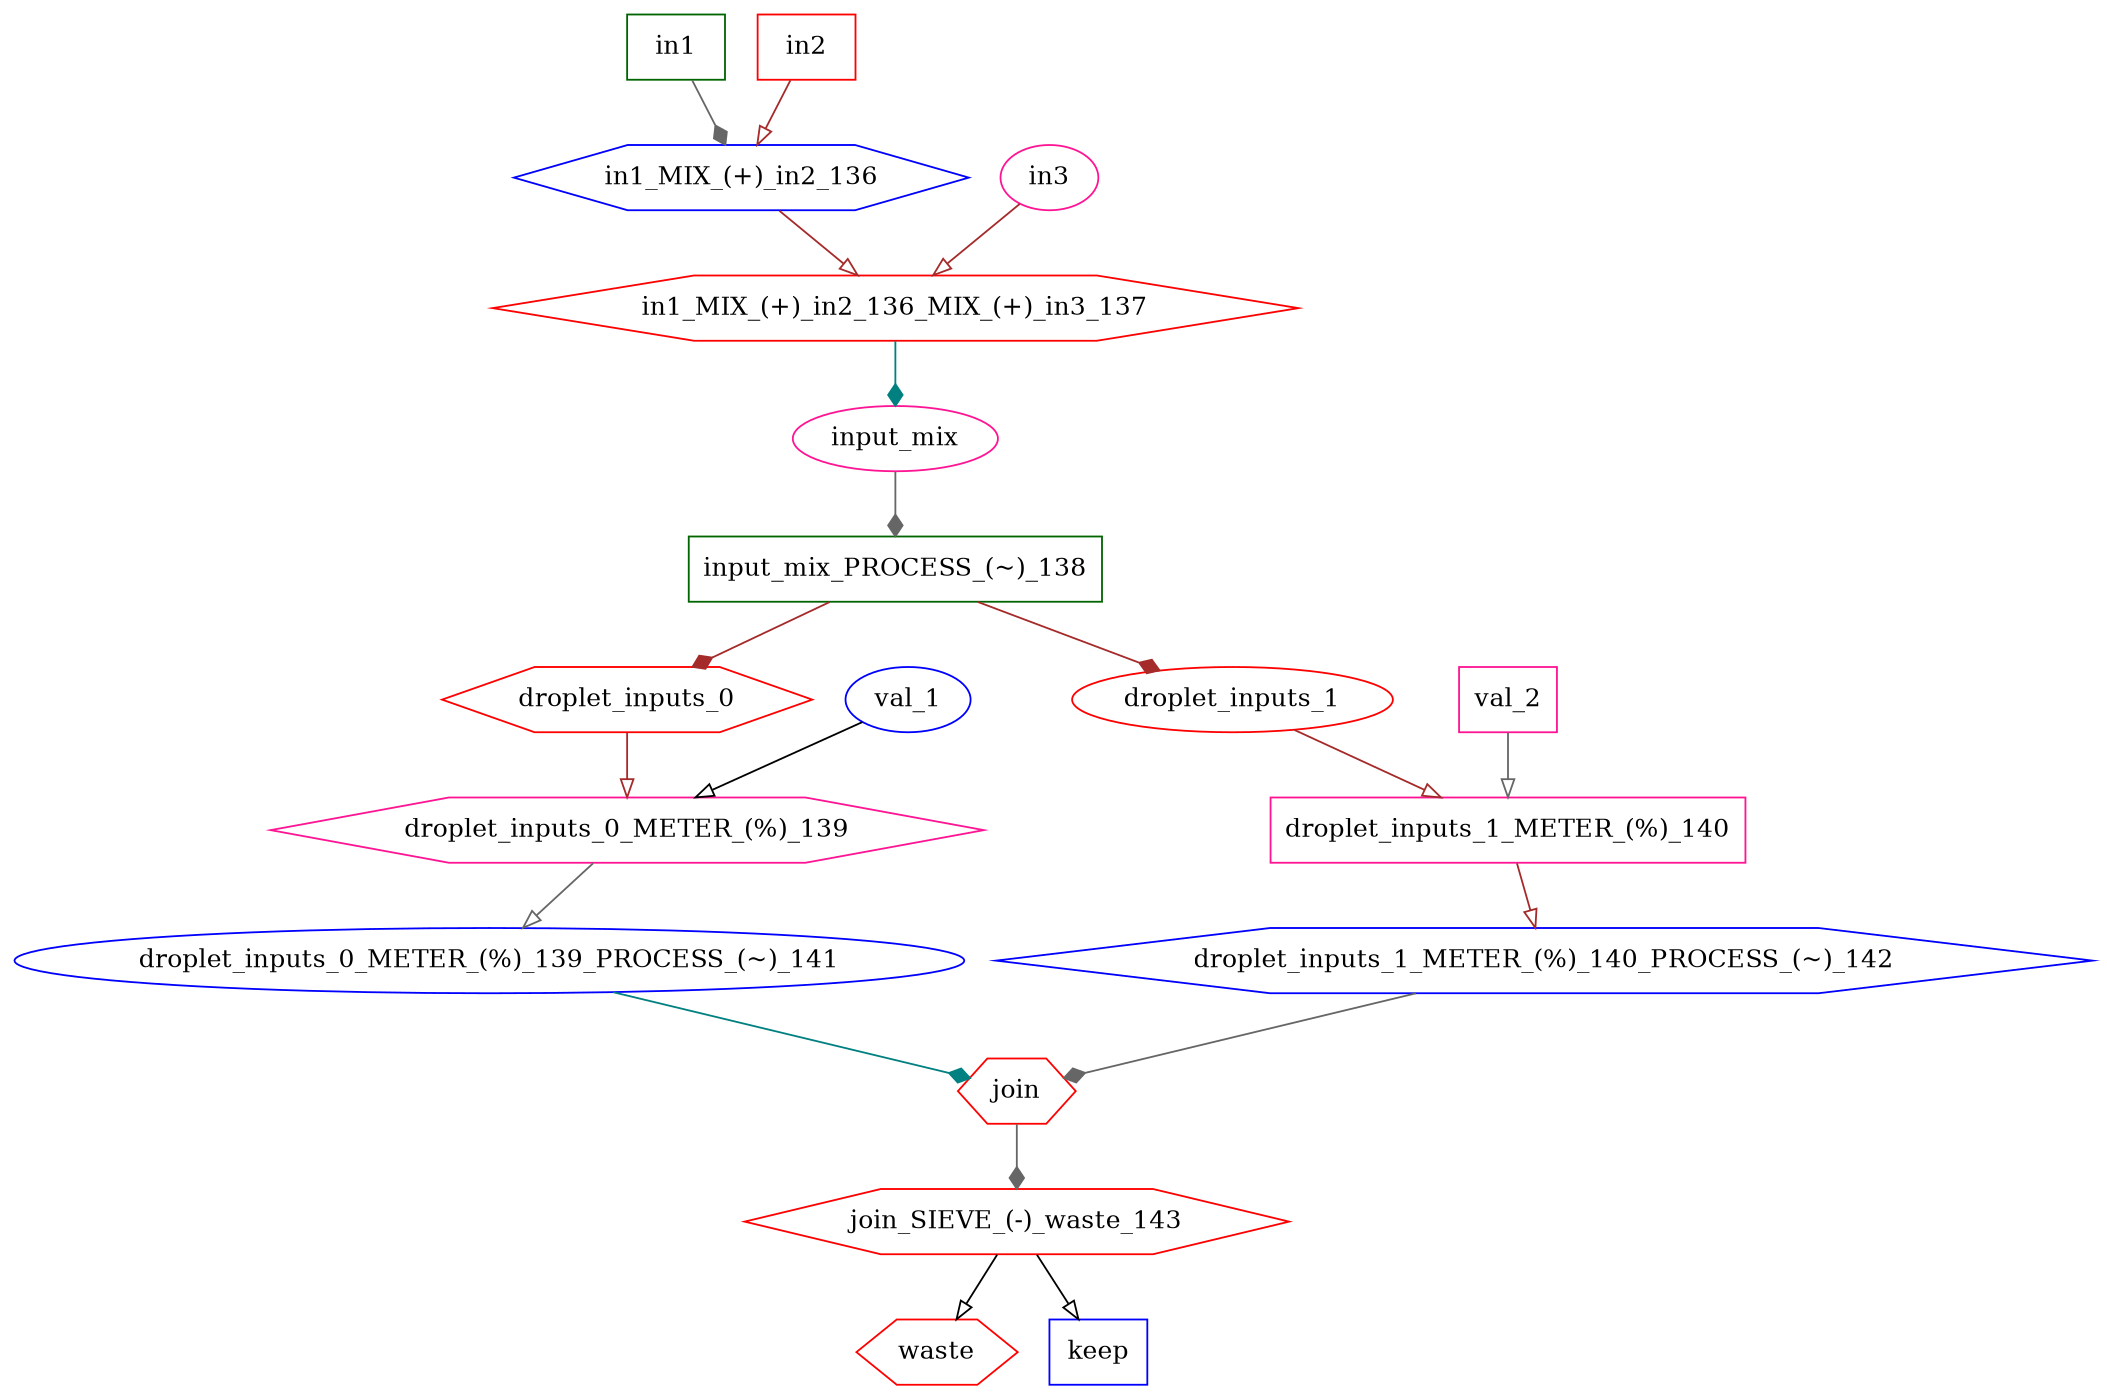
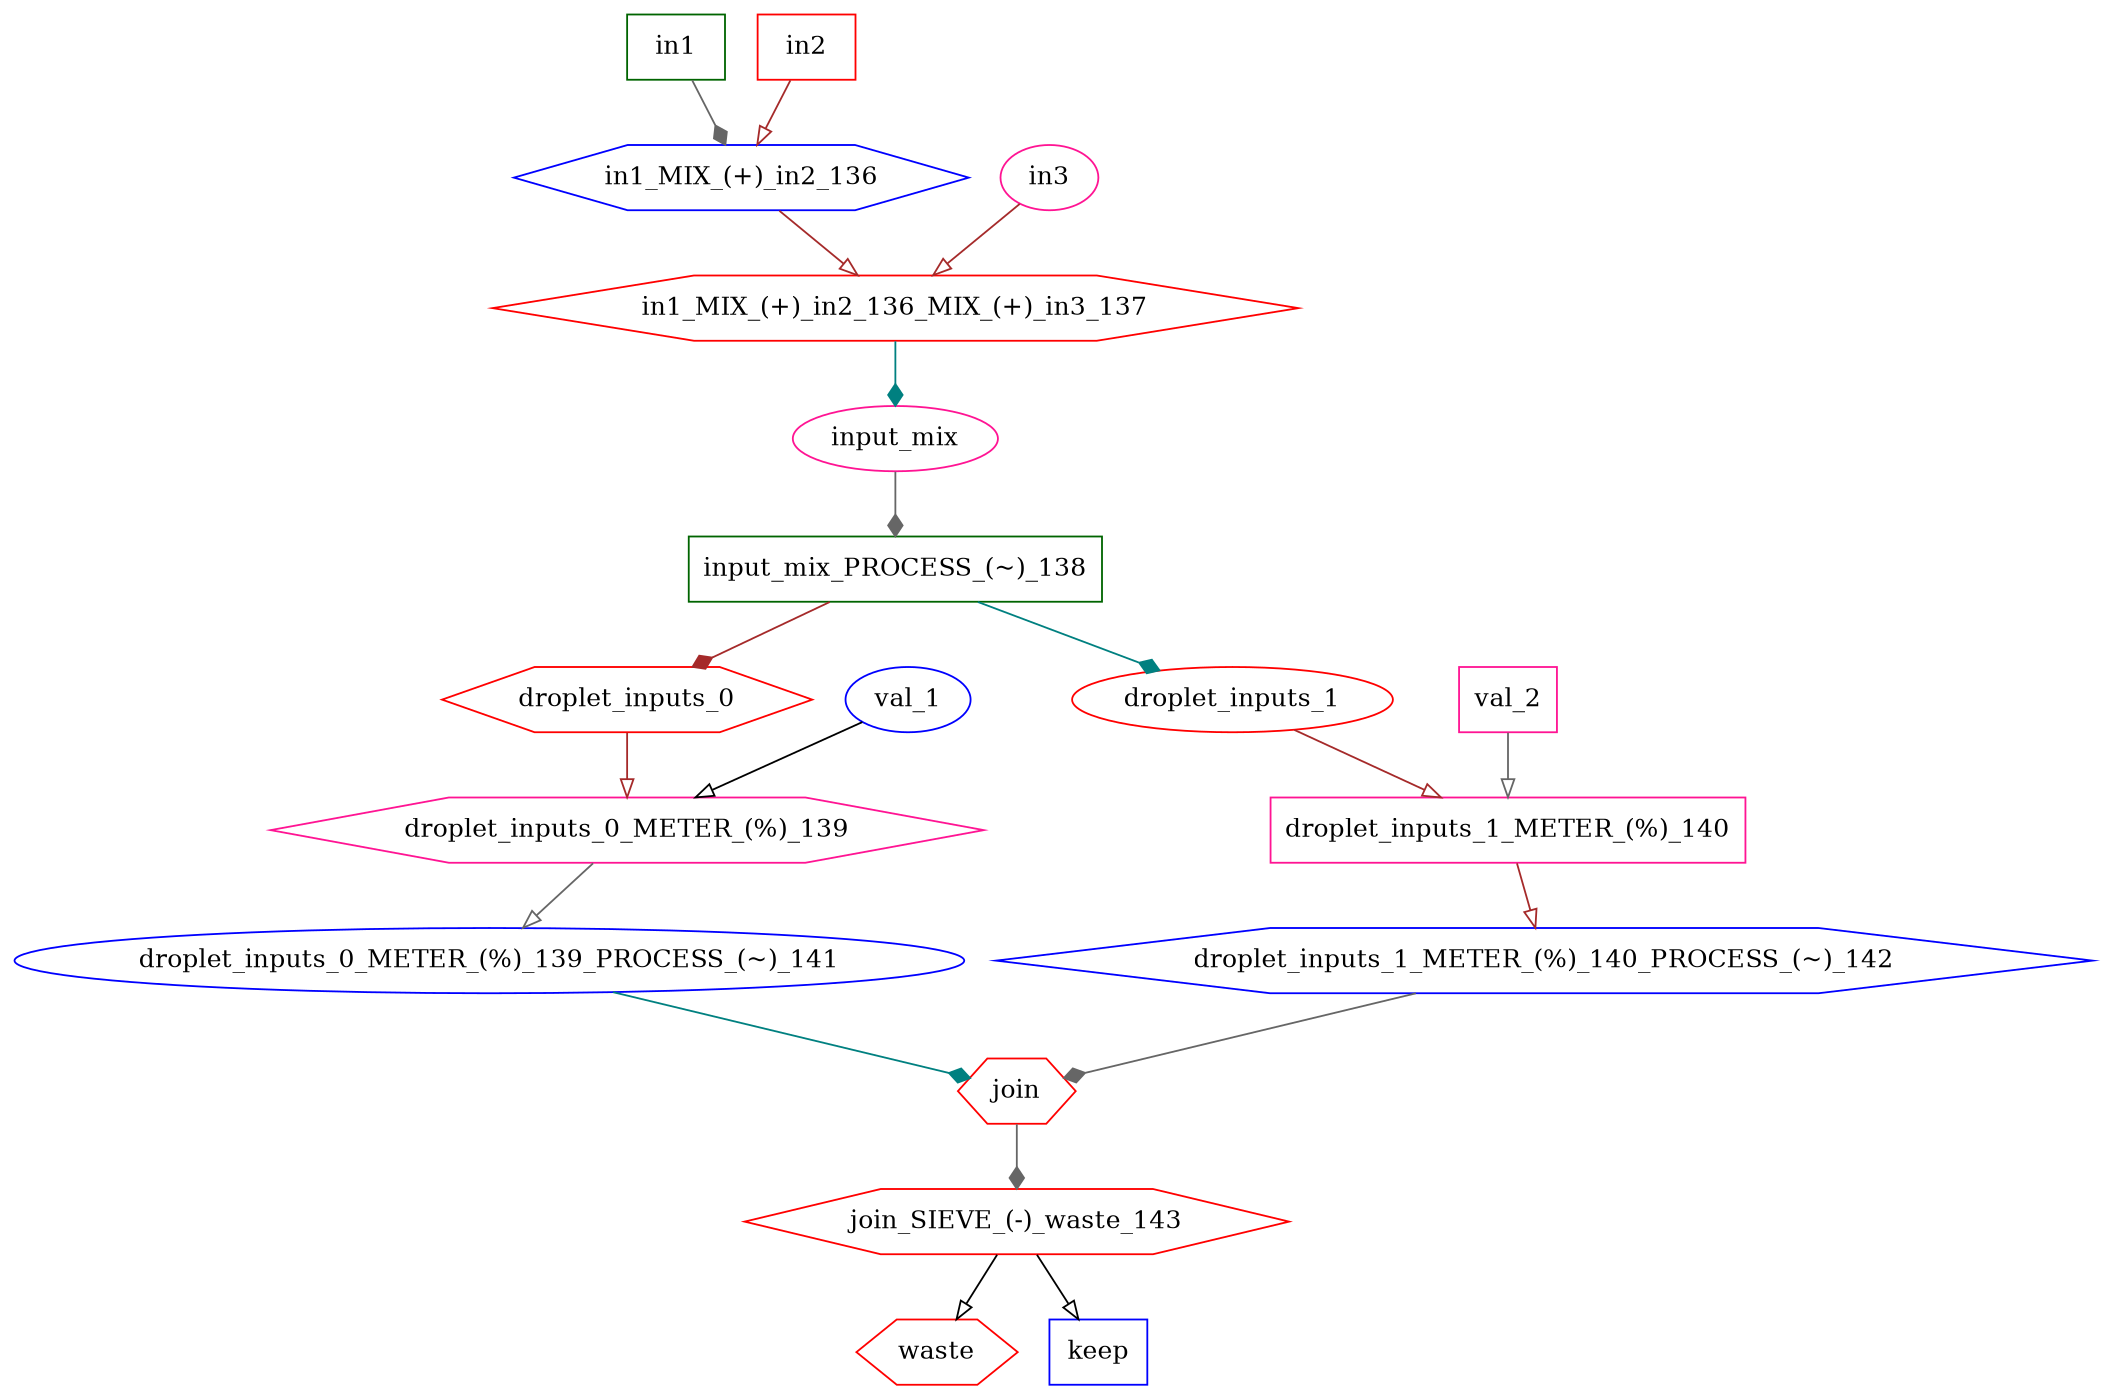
edge "input_mix_PROCESS_(~)_138" -> "droplet_inputs_1": color brown -> teal
